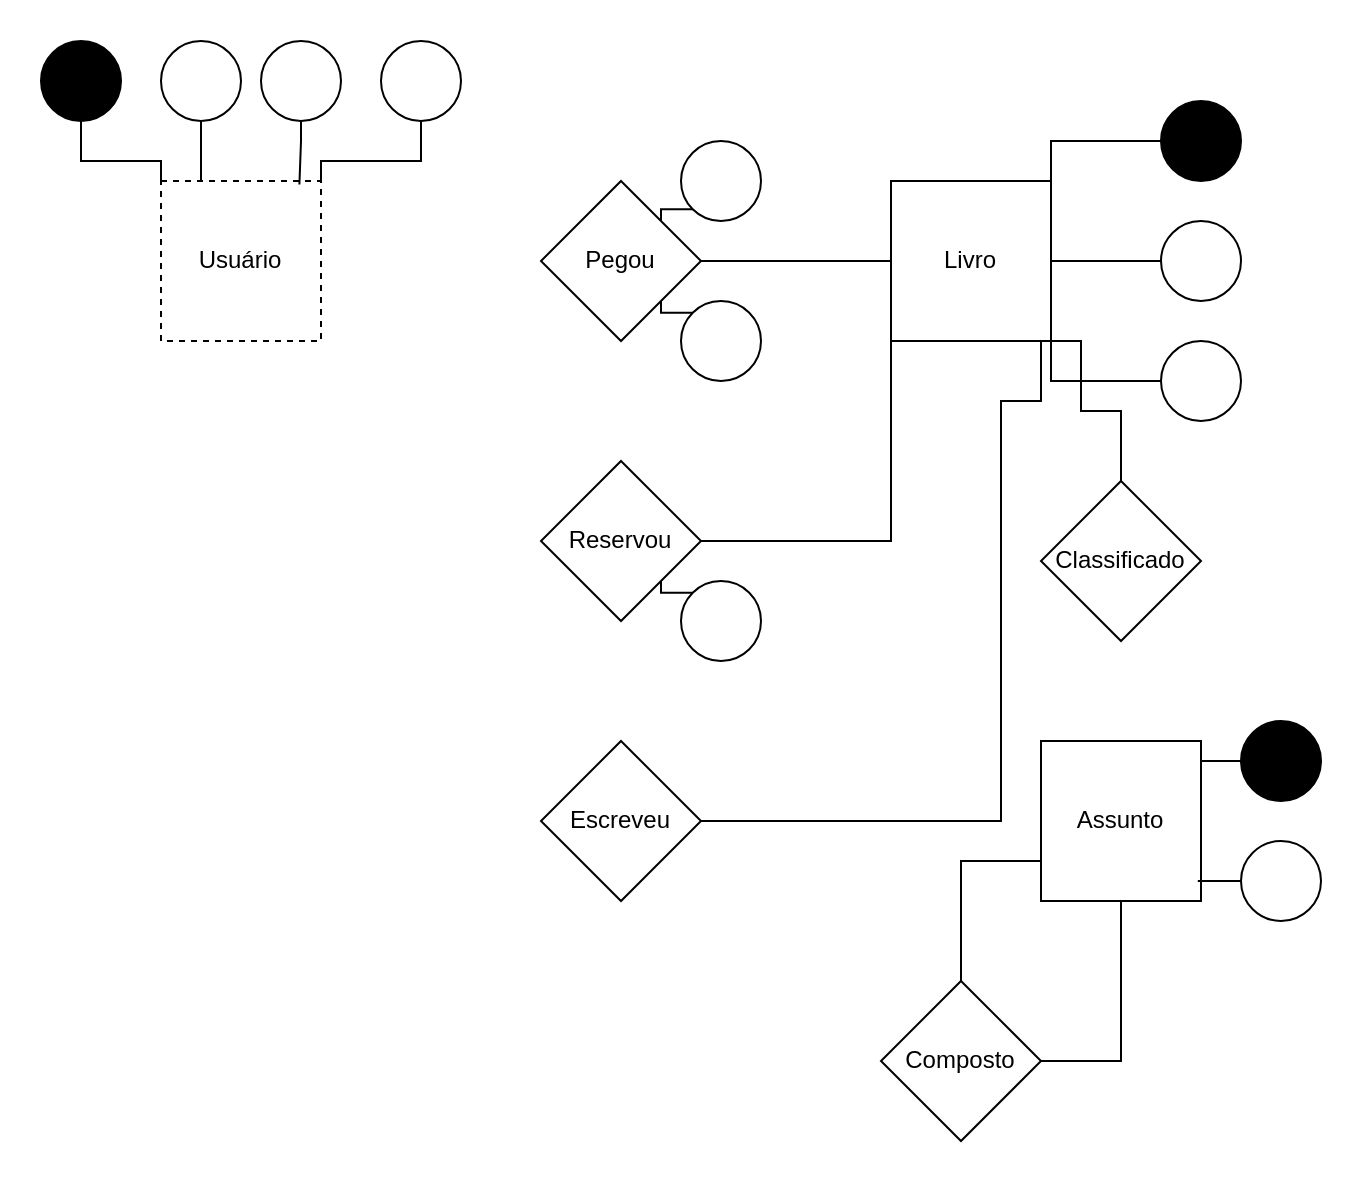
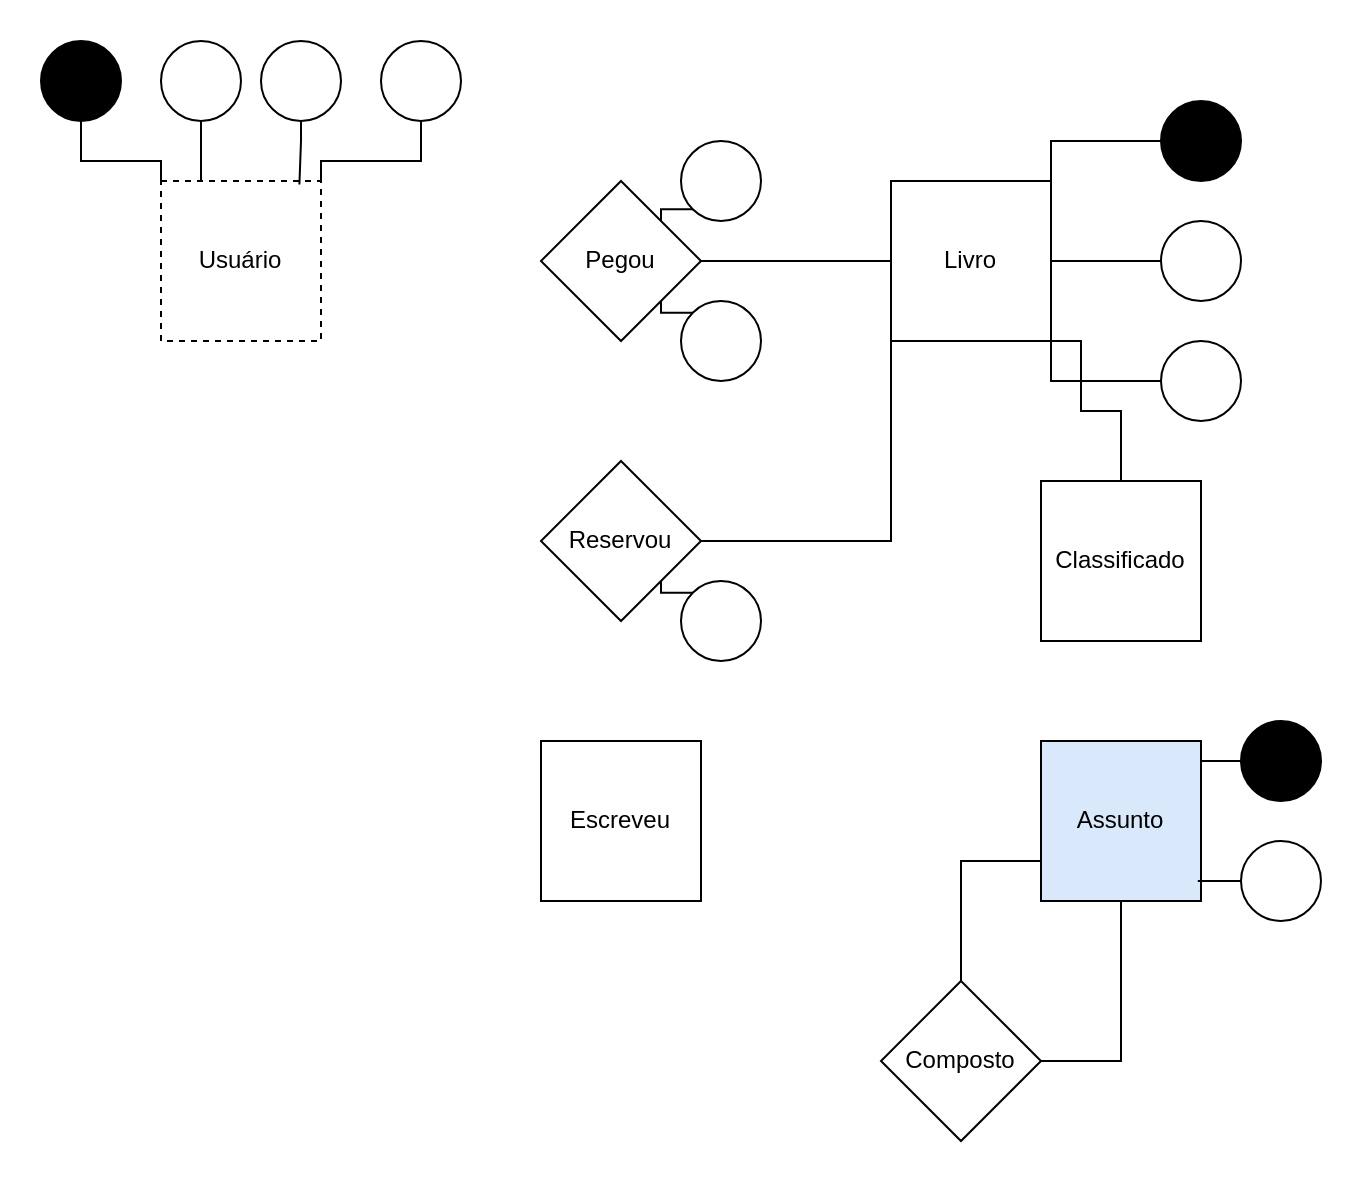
node "Classificado": shape diamond -> rectangle
edge "Livro" -- "Escreveu": removed
node "Escreveu": shape diamond -> rectangle
node "Assunto": fillcolor #ffffff -> #dae8fc
